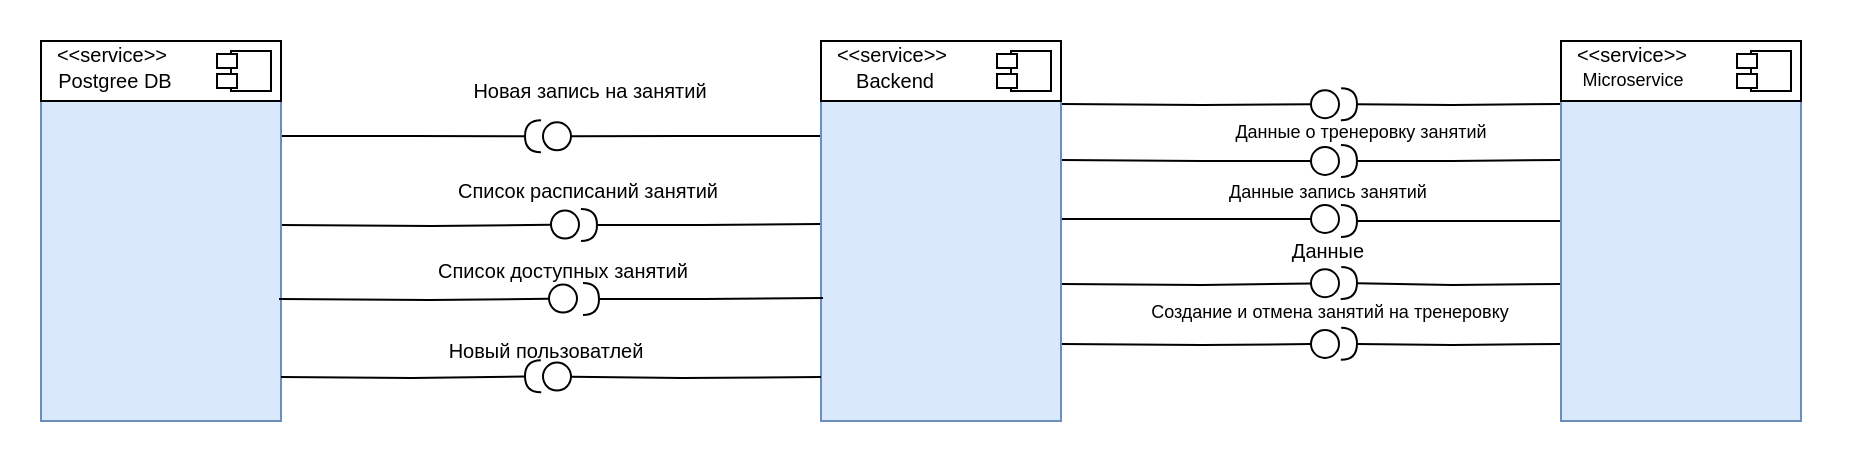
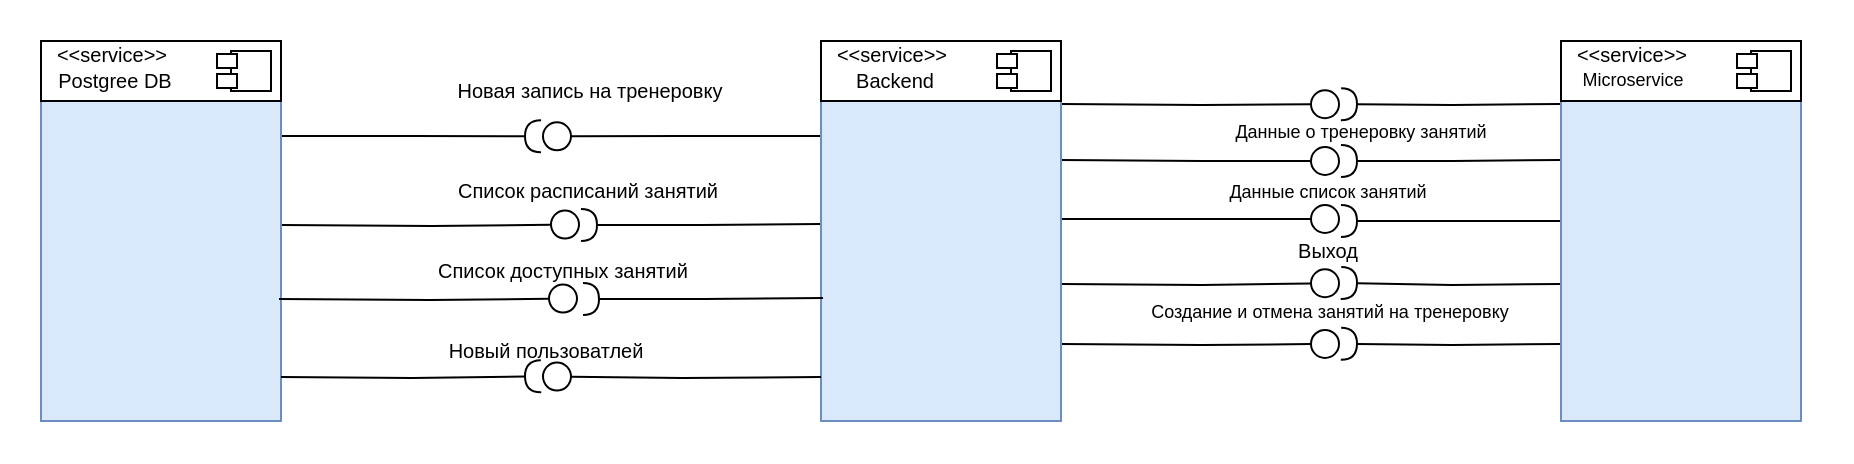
node "Новая запись на занятий": label "Новая запись на занятий" -> "Новая запись на тренеровку"
node "Данные запись занятий": label "Данные запись занятий" -> "Данные список занятий"
node "Данные": label "Данные" -> "Выход"
